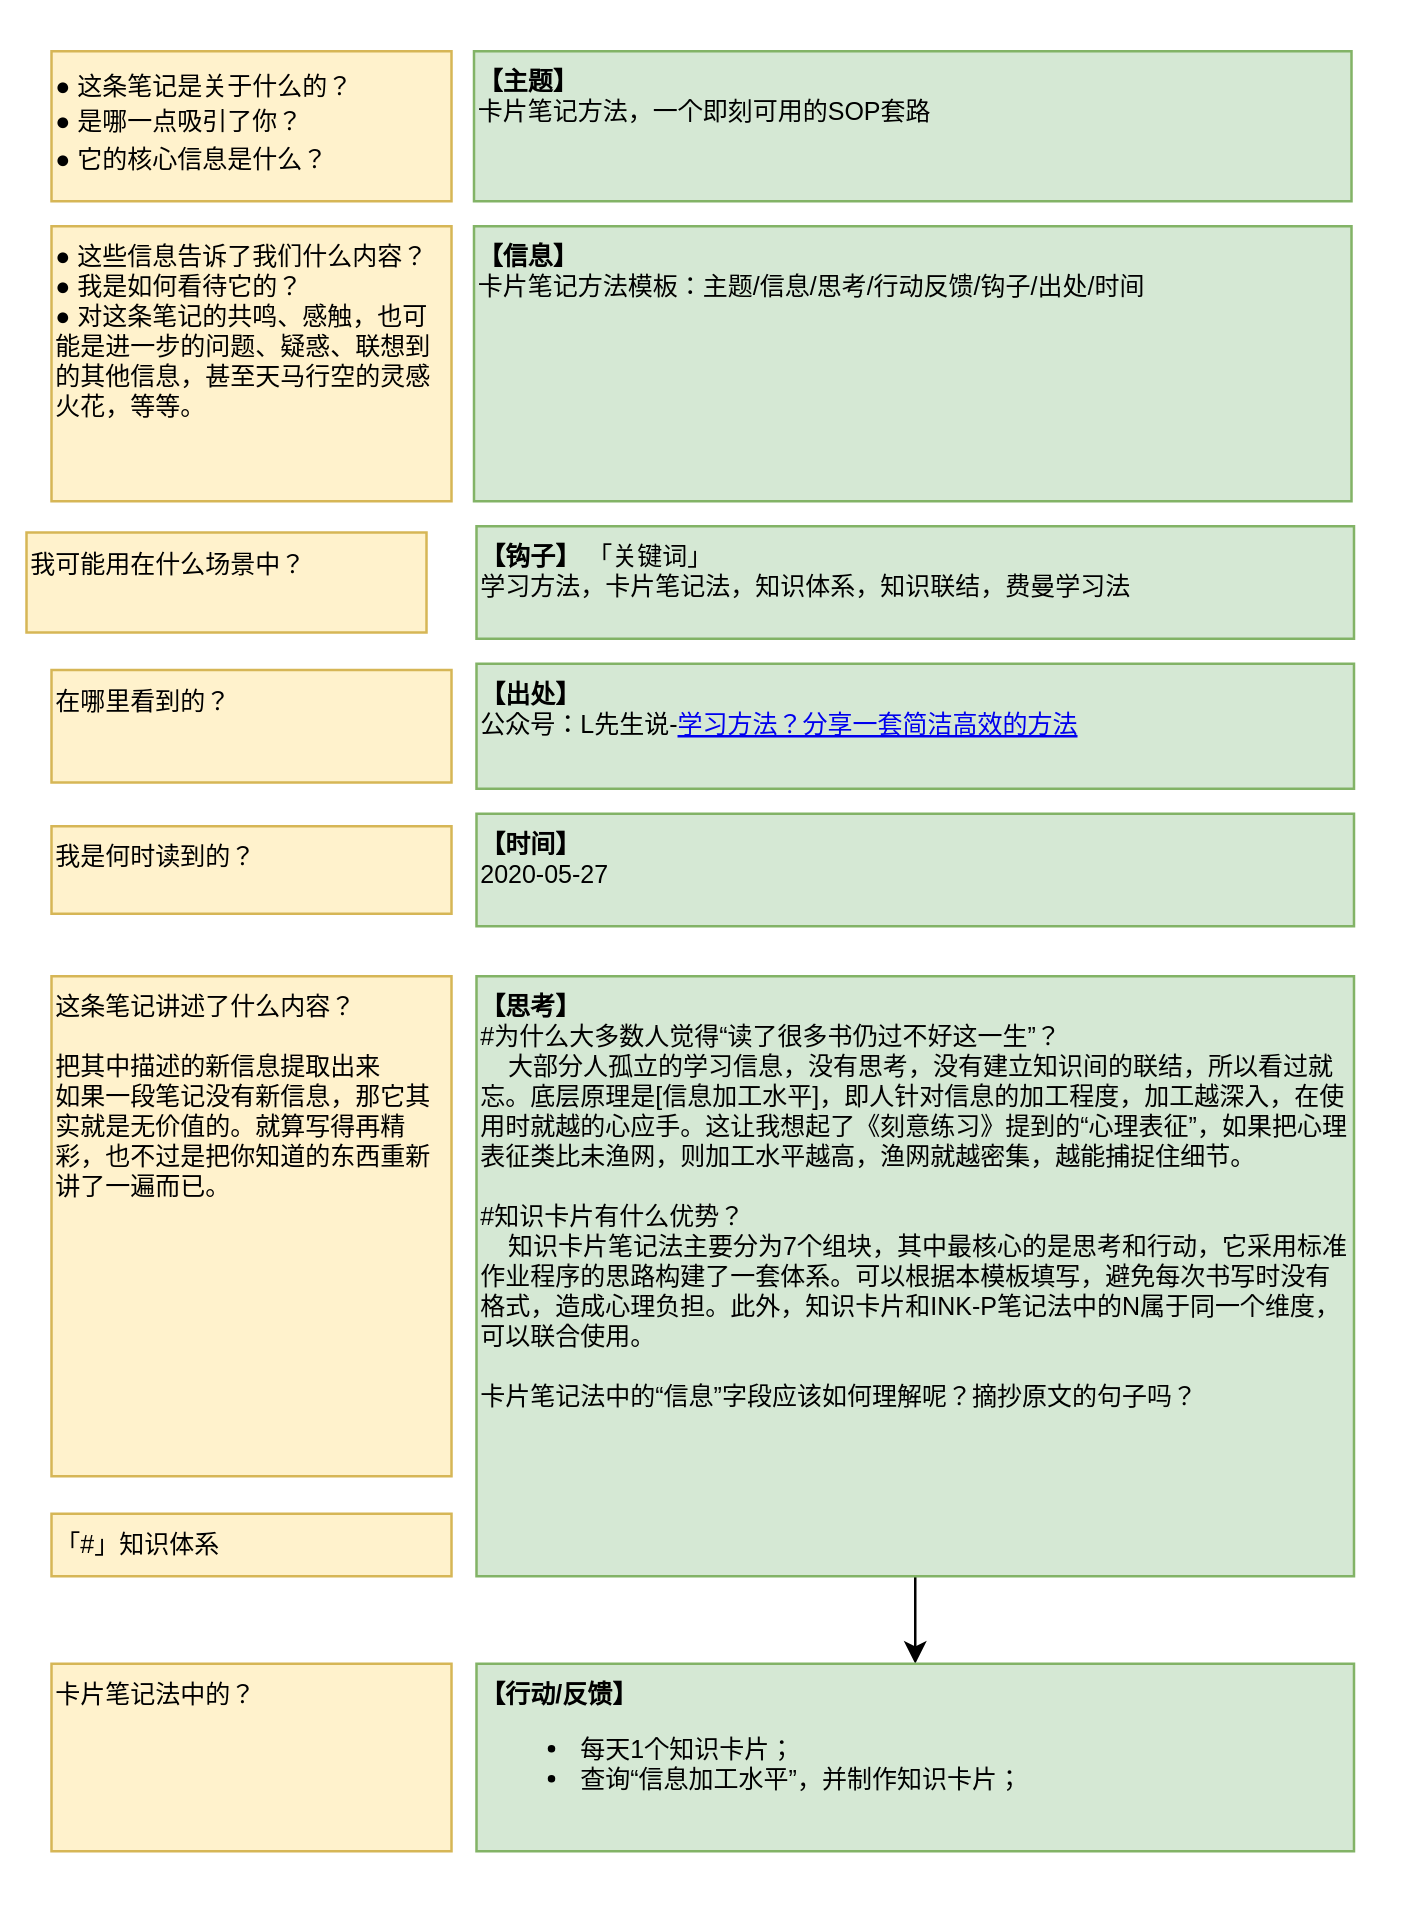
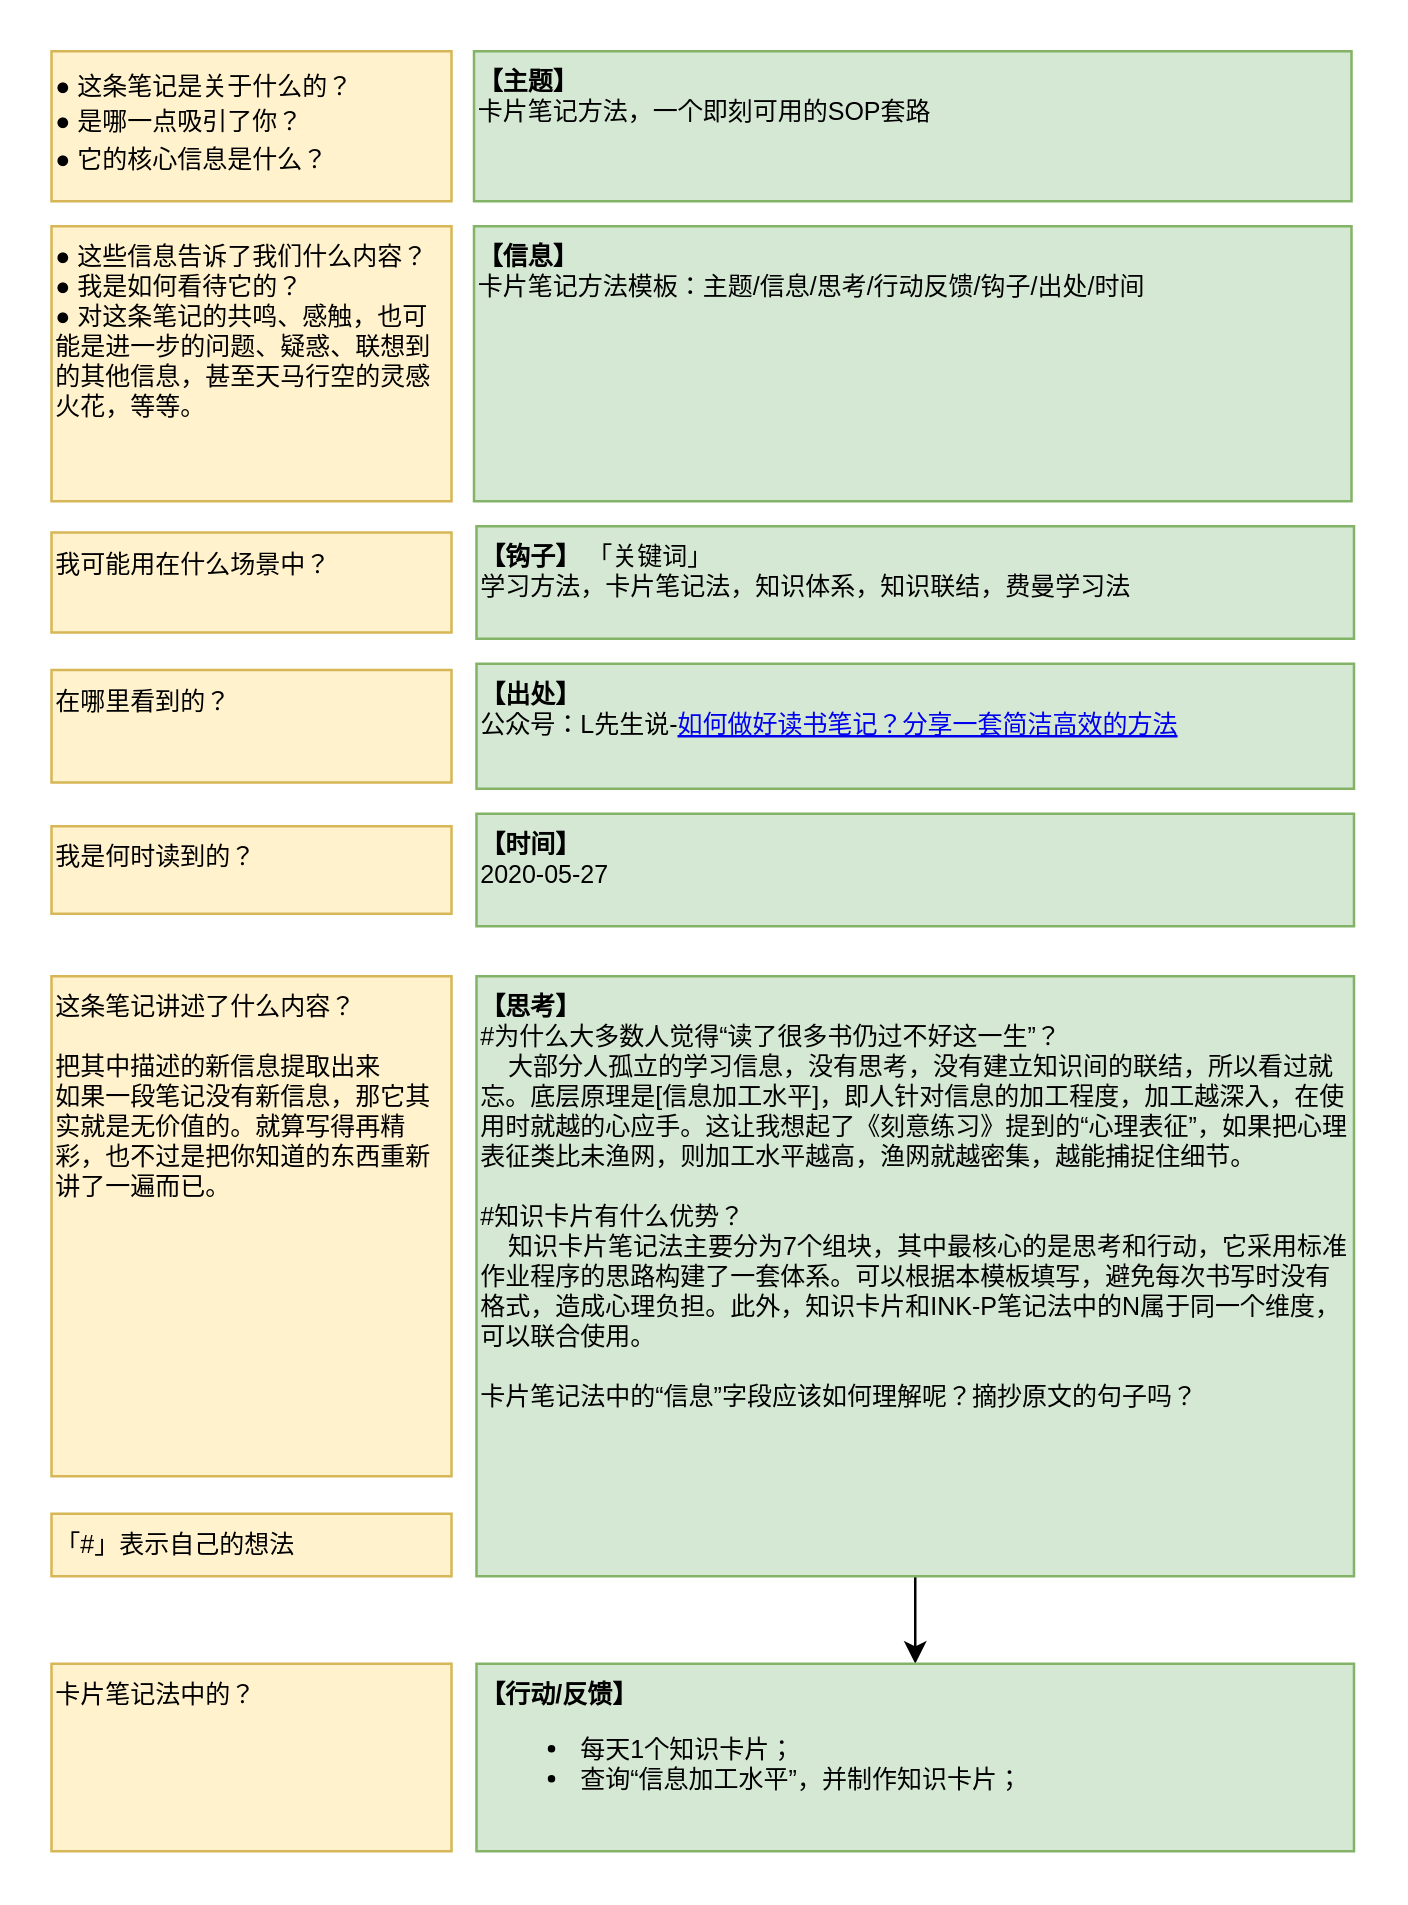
node "我可能用在什么场景中？": moved (226, 583) -> (251, 583)
node "【出处】 公众号：L先生说-学习方法？分享一套简洁高效的方法": label "【出处】 公众号：L先生说-学习方法？分享一套简洁高效的方法" -> "【出处】 公众号：L先生说-如何做好读书笔记？分享一套简洁高效的方法"
node "「#」知识体系": label "「#」知识体系" -> "「#」表示自己的想法"
